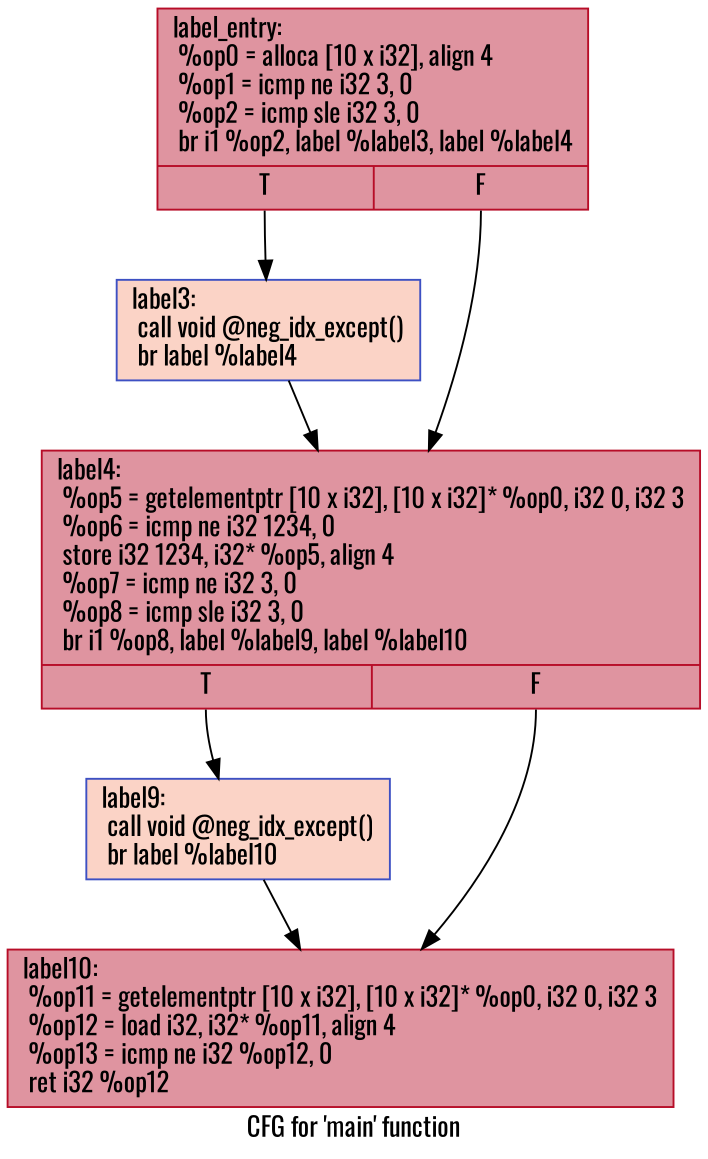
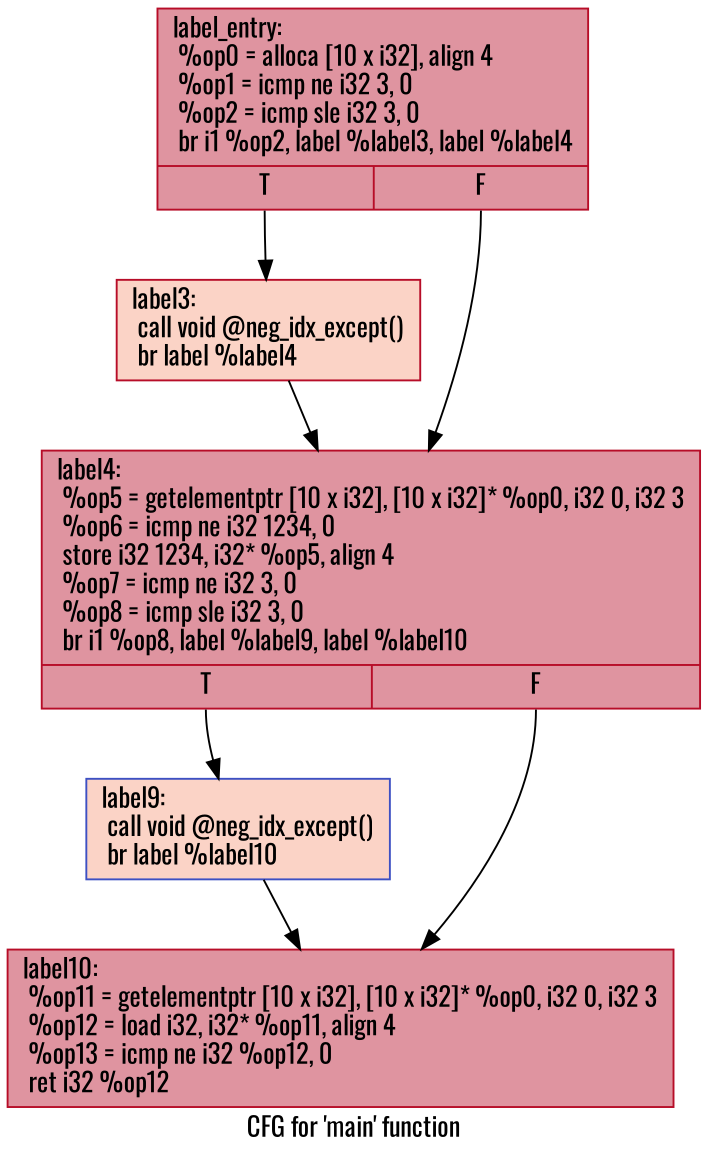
node "label3:": color #3d50c3ff -> #b70d28ff
